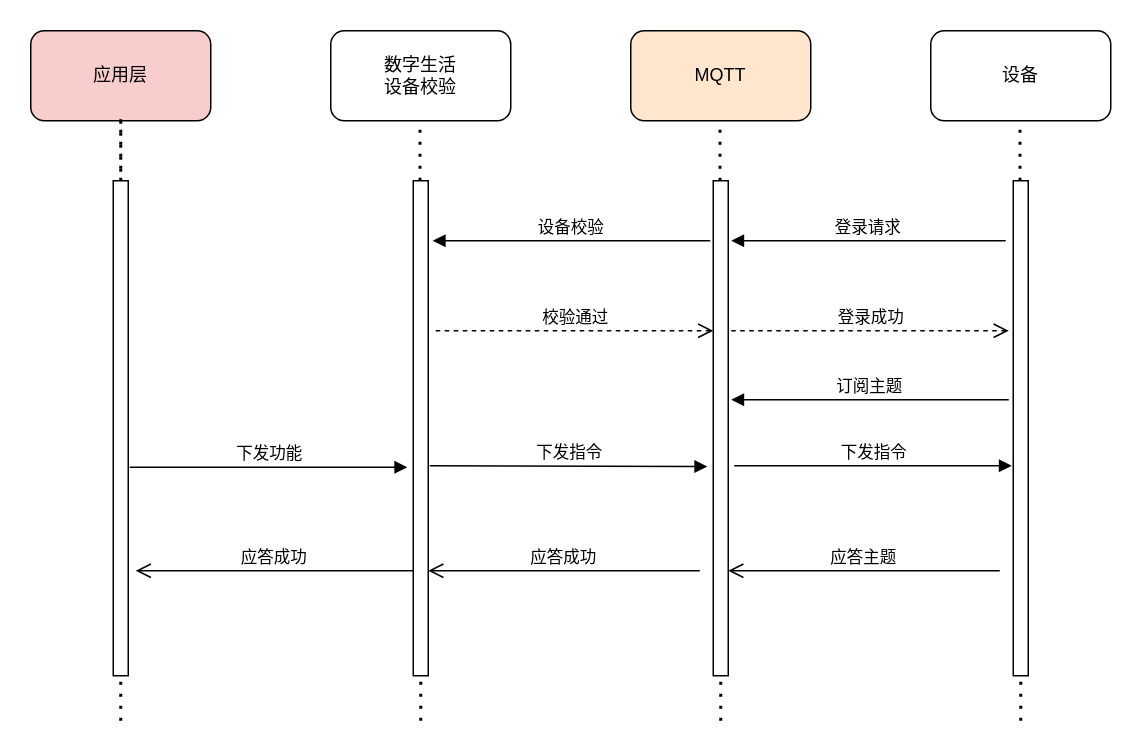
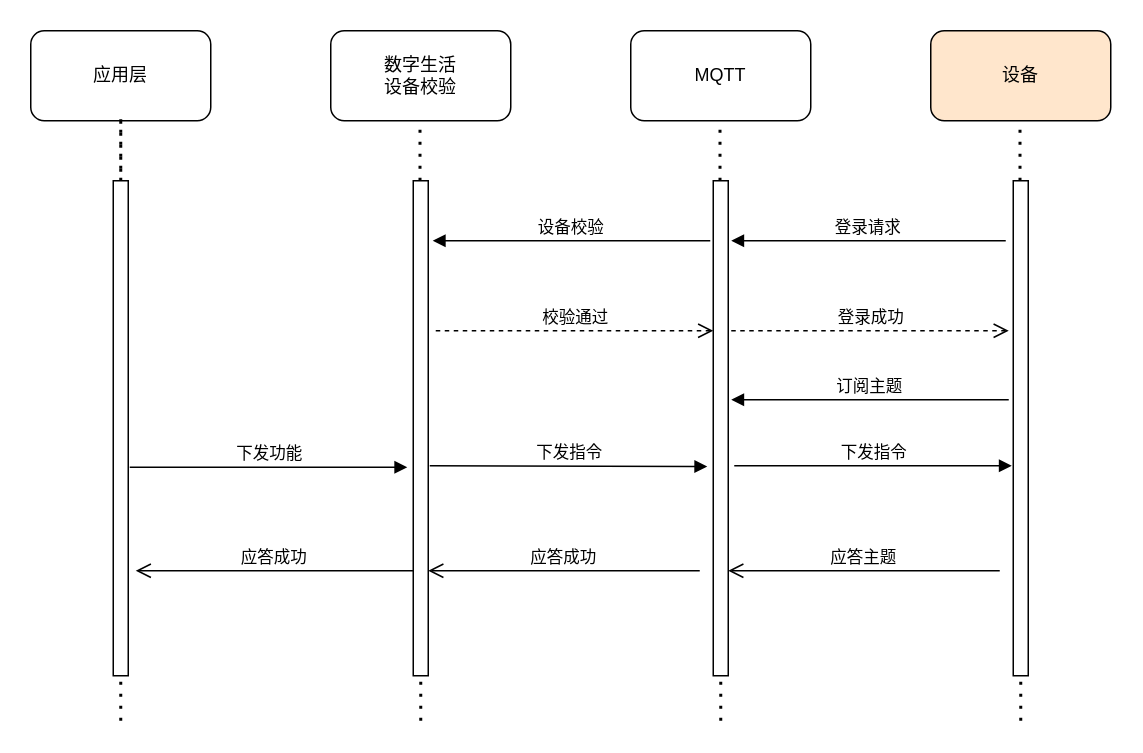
node "应用层": fillcolor #f8cecc -> #ffffff
node "MQTT": fillcolor #ffe6cc -> #ffffff
node "设备": fillcolor #ffffff -> #ffe6cc
